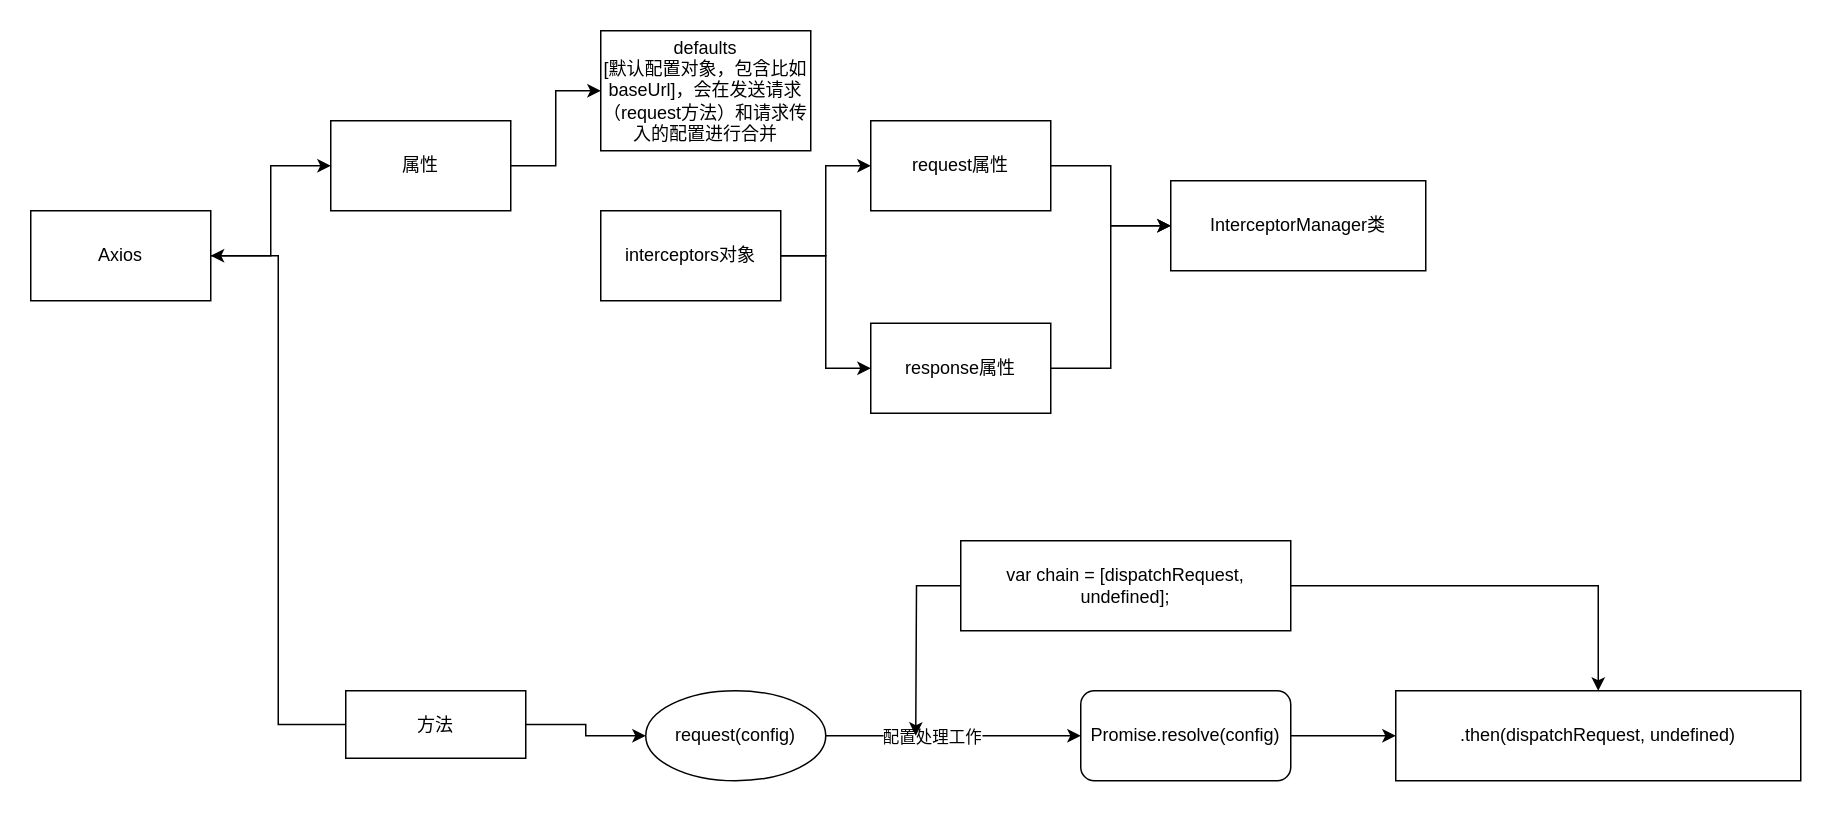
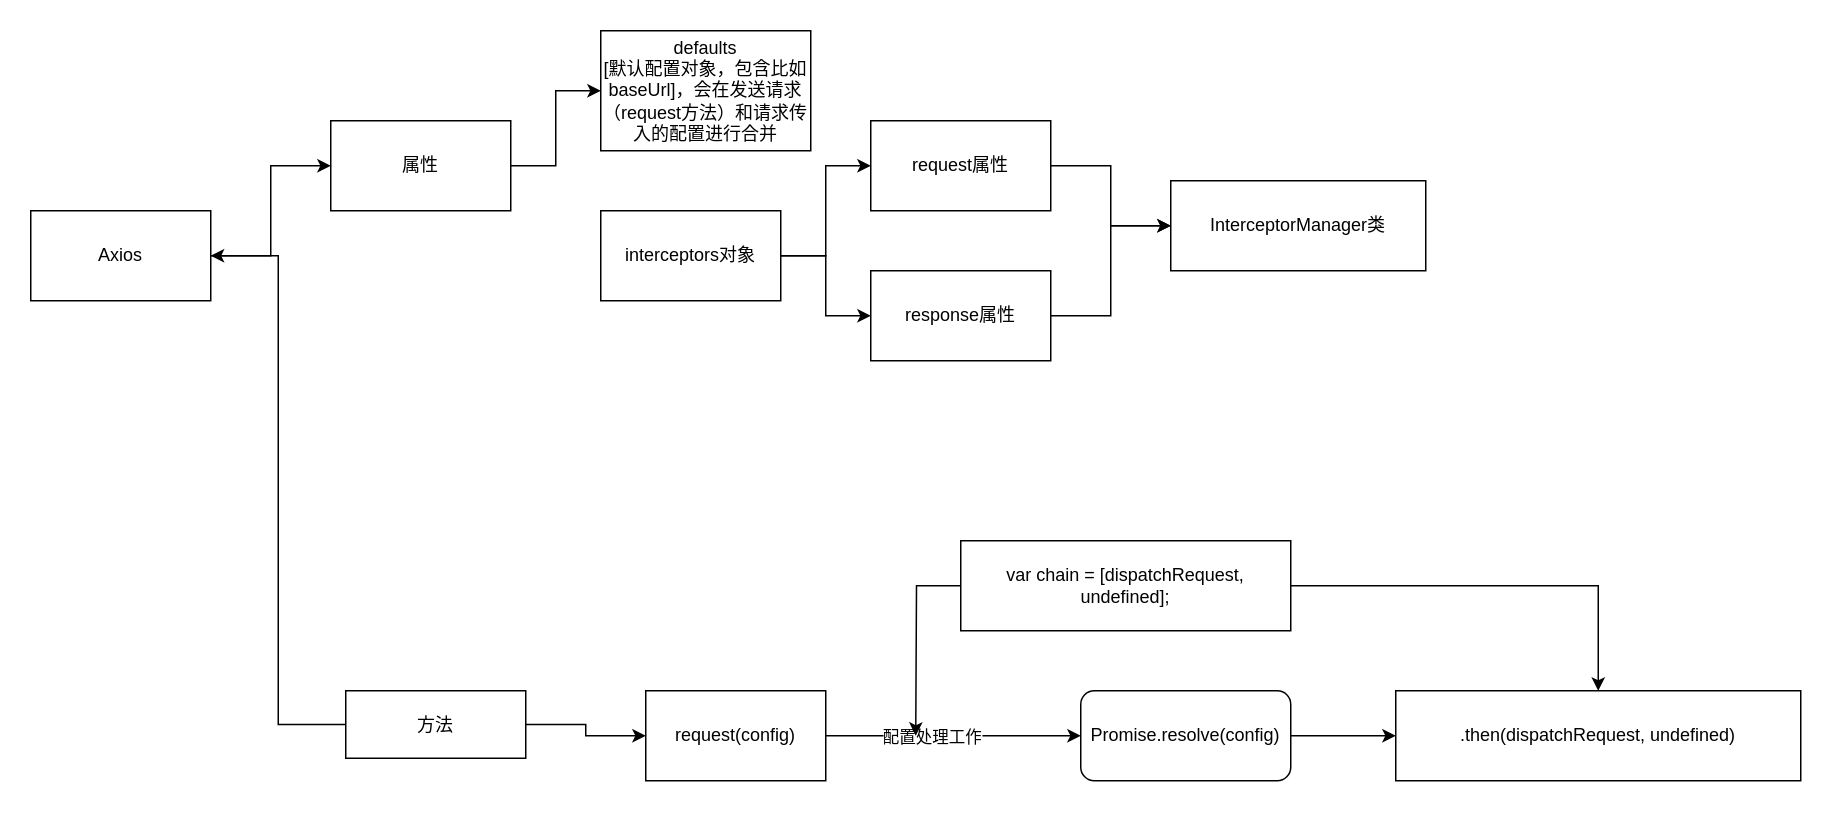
node "response属性": moved (961, 368) -> (961, 316)
node "request(config)": shape ellipse -> rectangle
